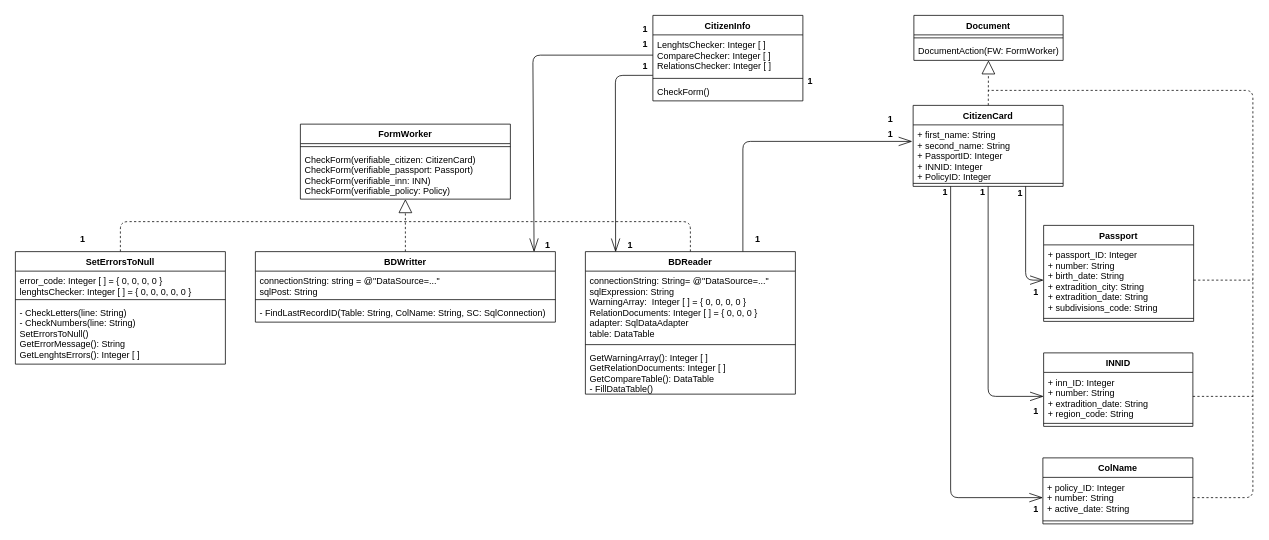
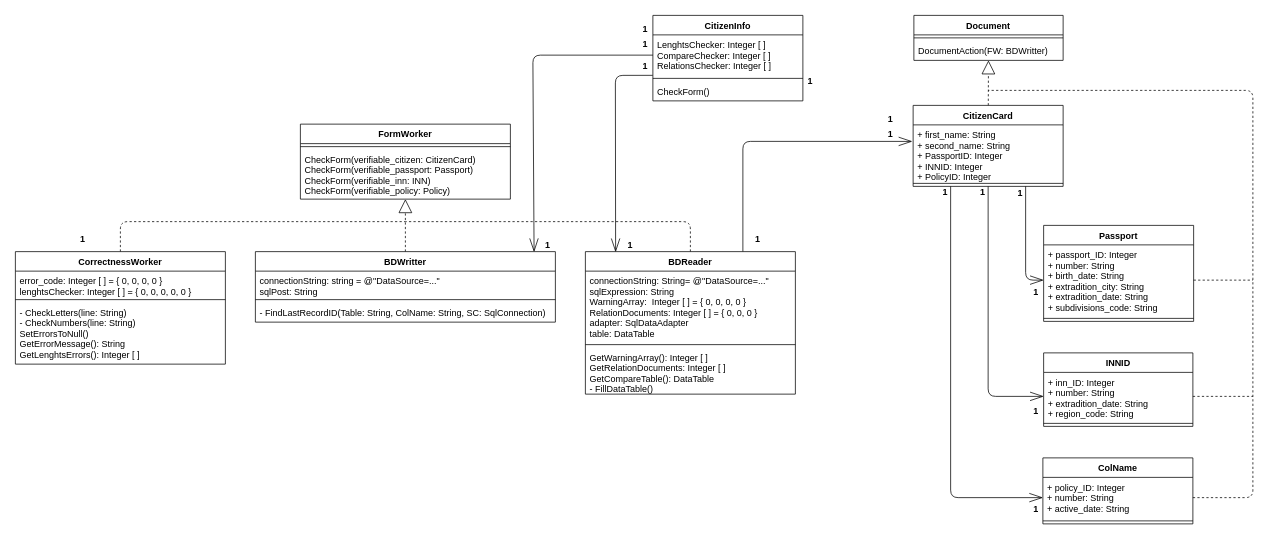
node "DocumentAction(FW: FormWorker)": label "DocumentAction(FW: FormWorker)" -> "DocumentAction(FW: BDWritter)"
node "SetErrorsToNull": label "SetErrorsToNull" -> "CorrectnessWorker"
